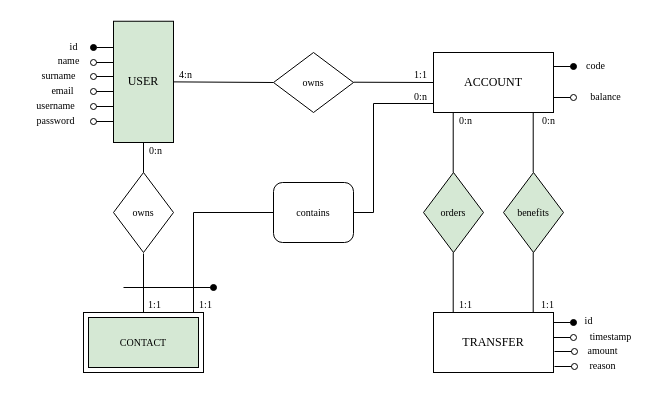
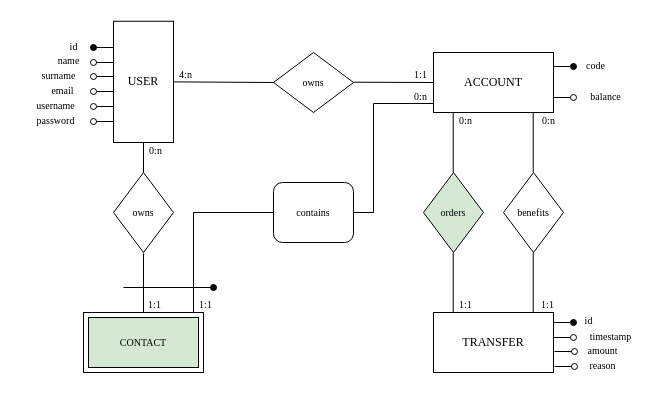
node "USER": fillcolor #d5e8d4 -> #ffffff
node "benefits": fillcolor #d5e8d4 -> #ffffff
